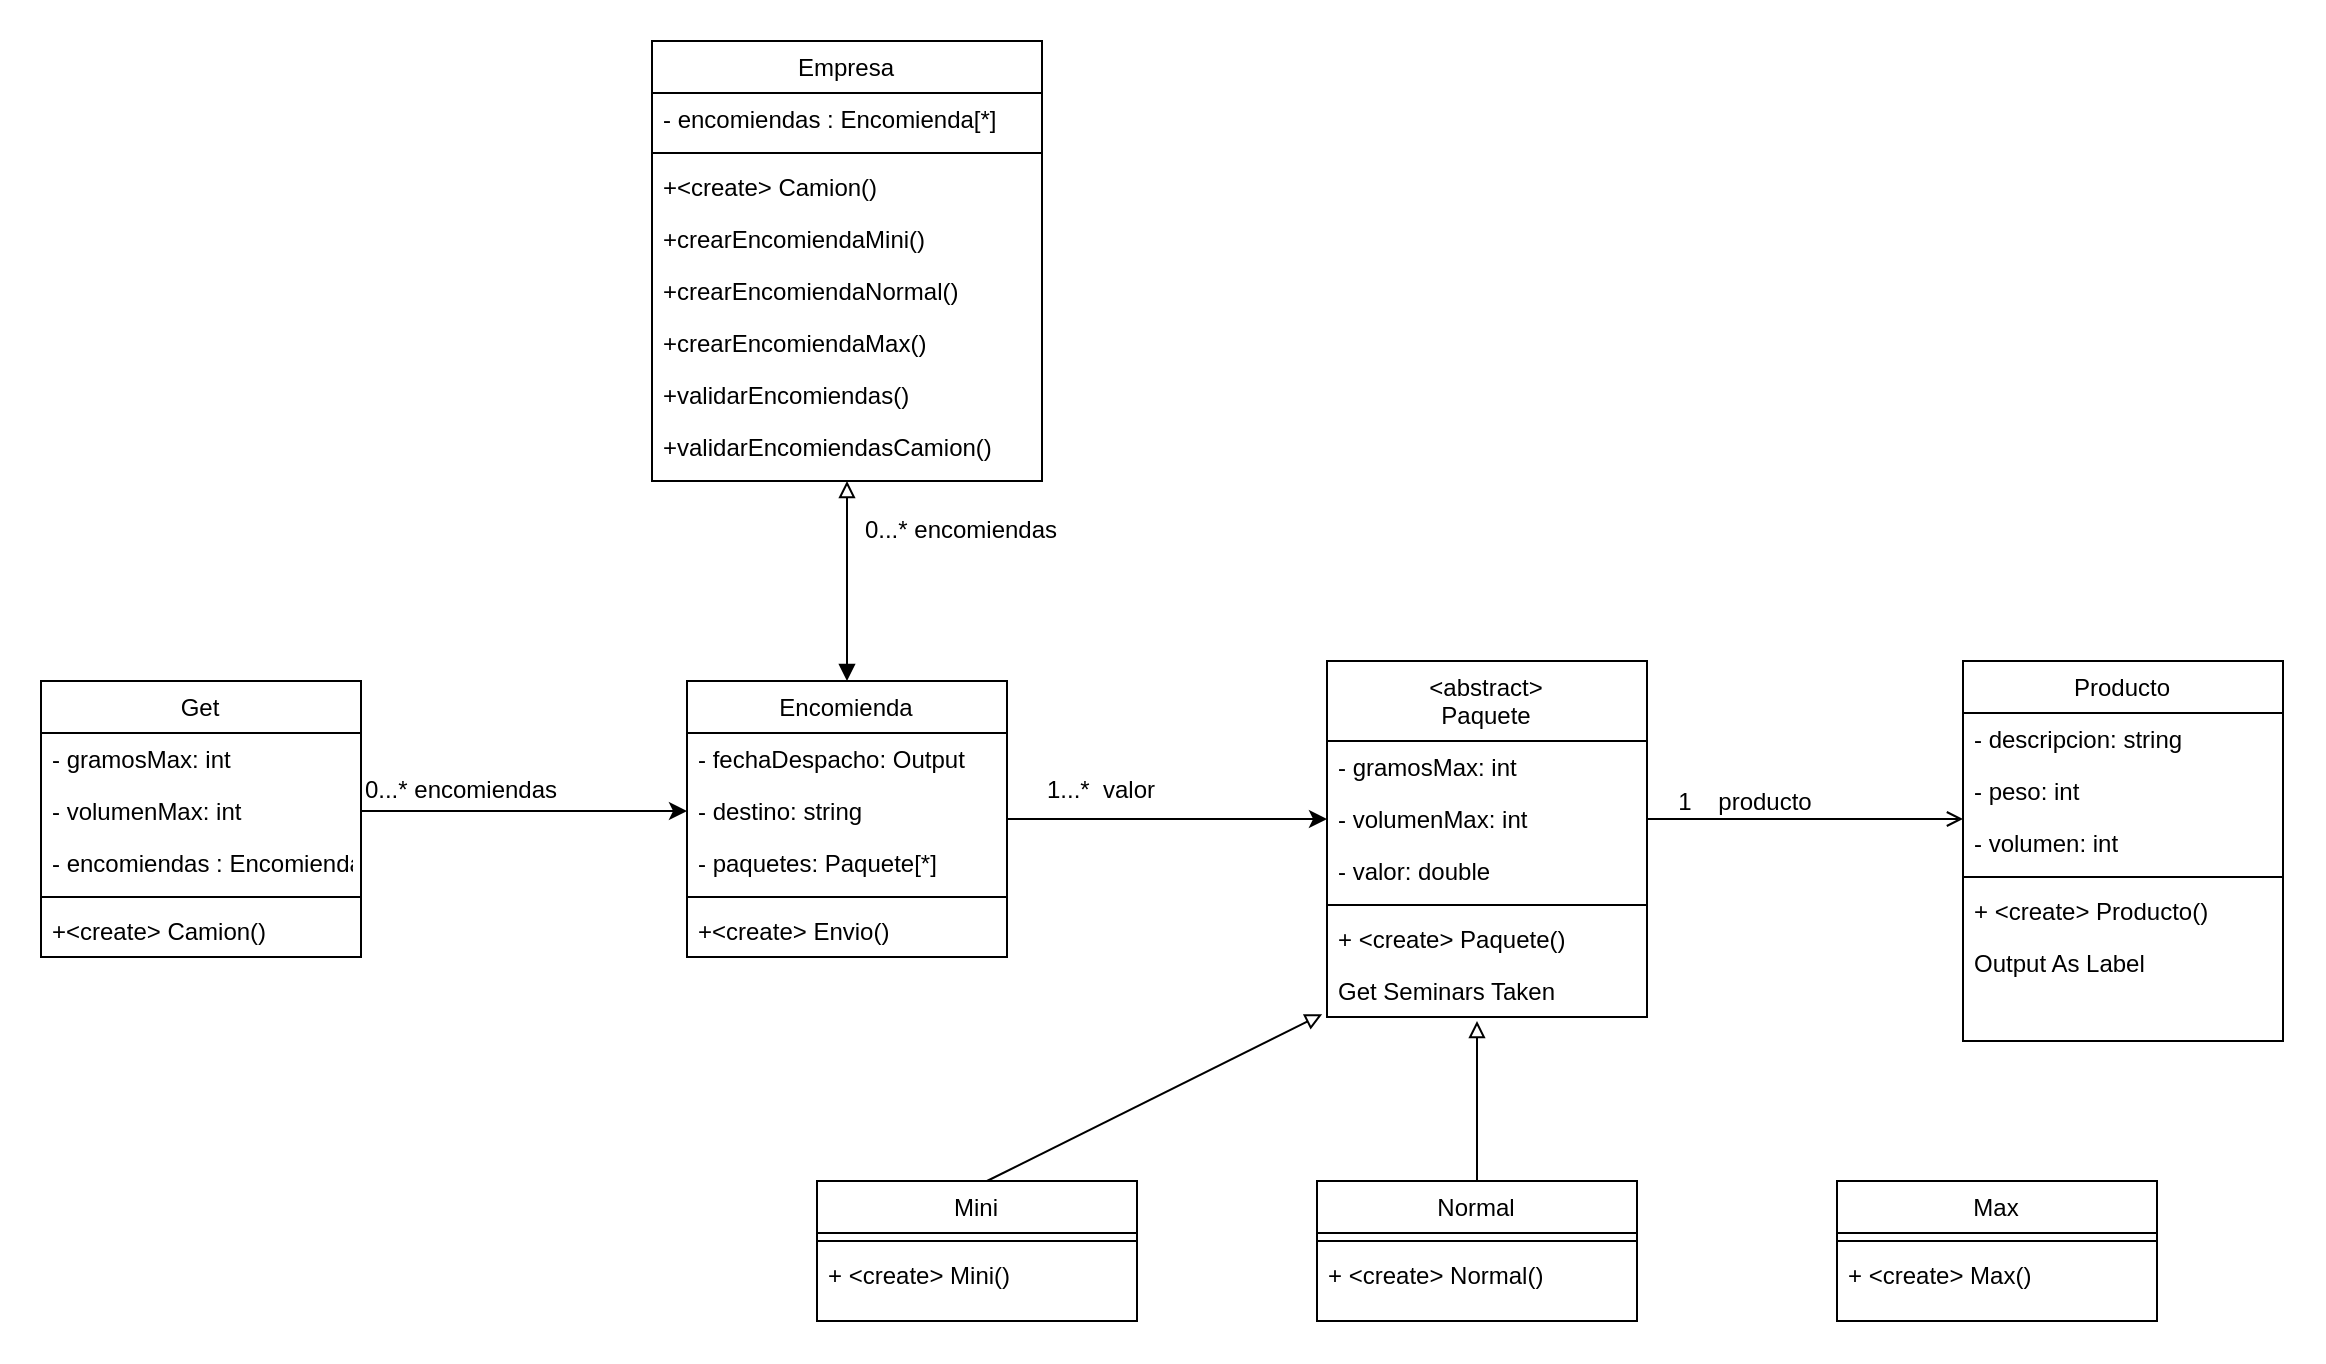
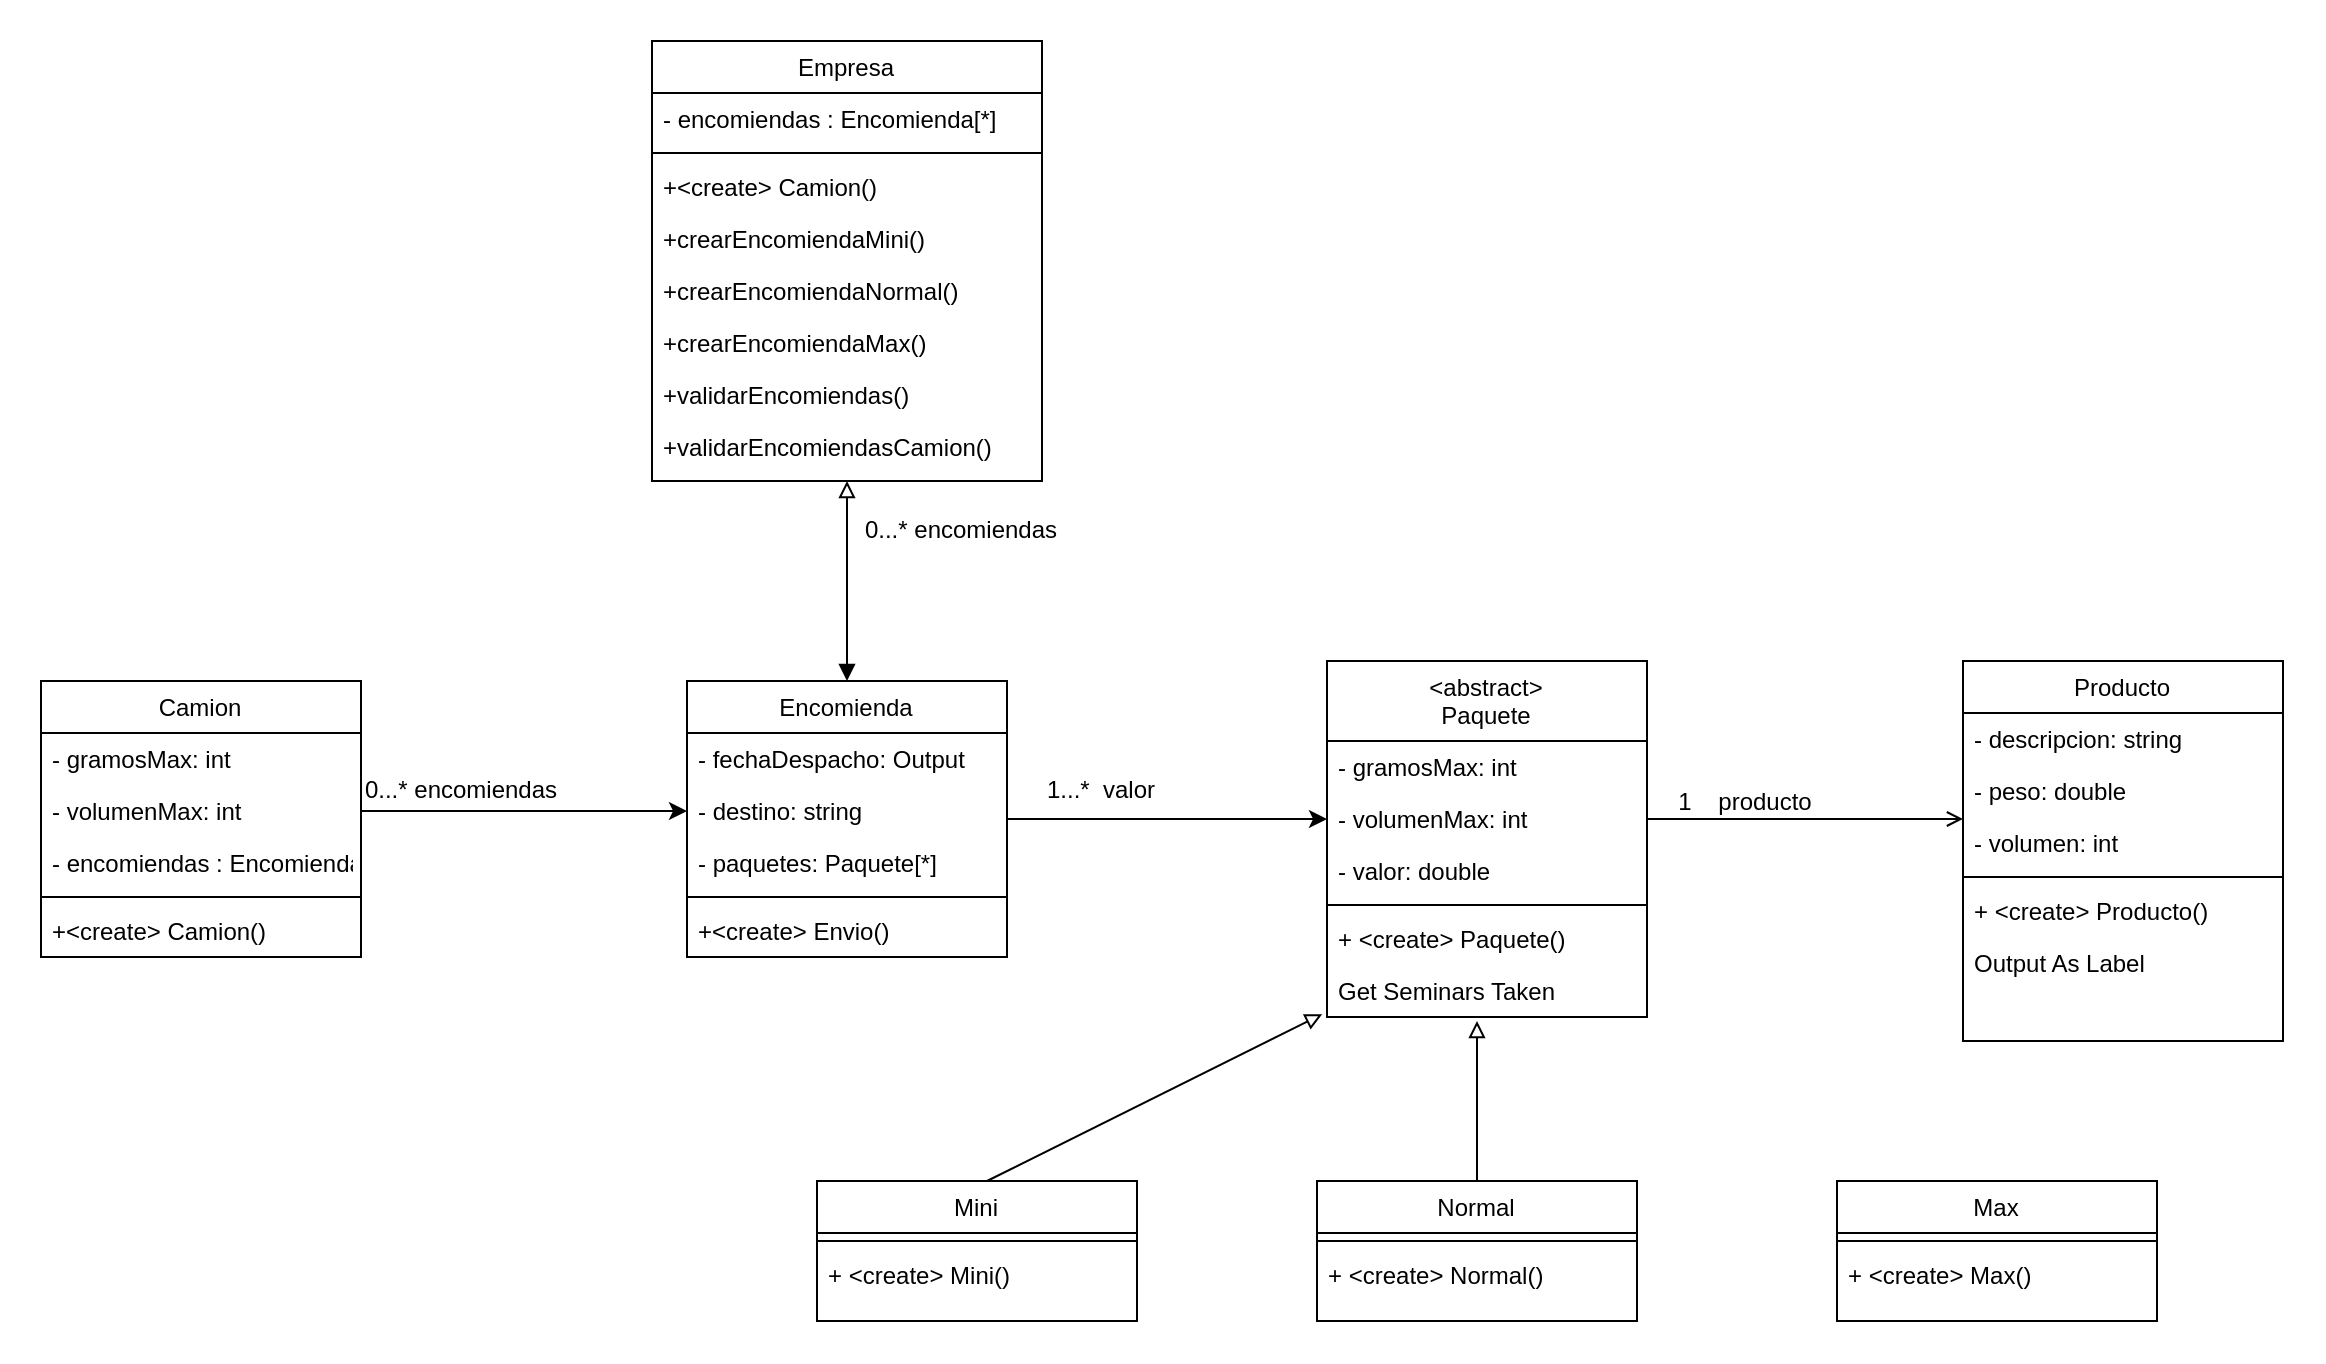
node "Get": label "Get" -> "Camion"
node "- peso: int": label "- peso: int" -> "- peso: double"
